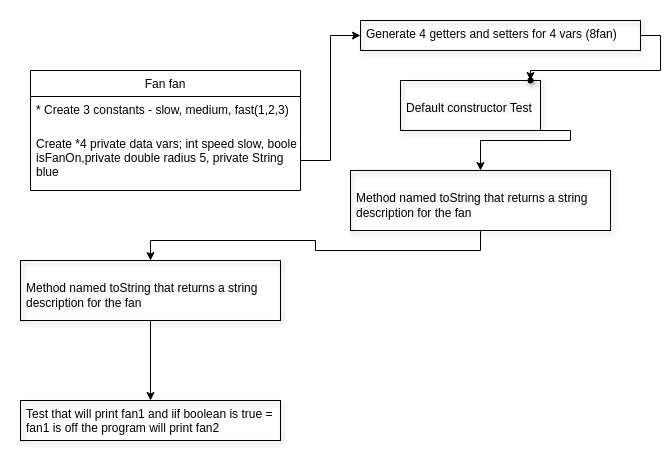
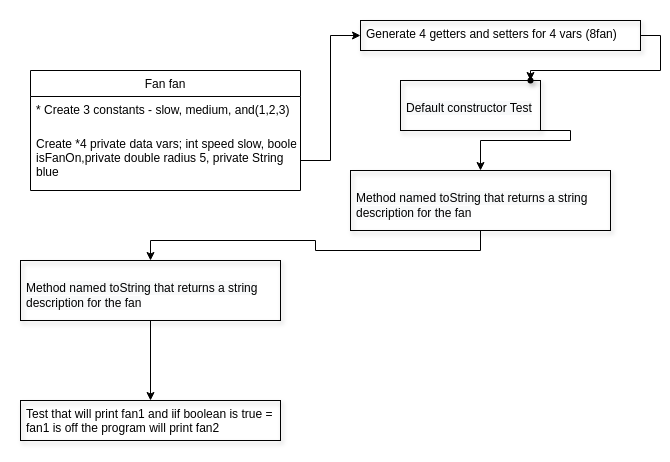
node "* Create 3 constants - slow, medium, fast(1,2,3)": label "* Create 3 constants - slow, medium, fast(1,2,3)" -> "* Create 3 constants - slow, medium, and(1,2,3)"
